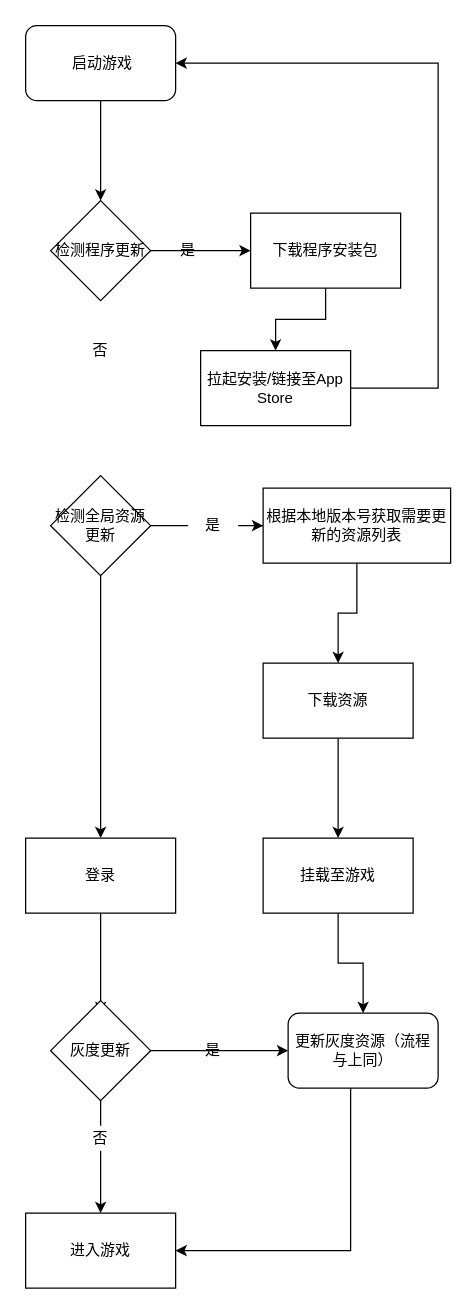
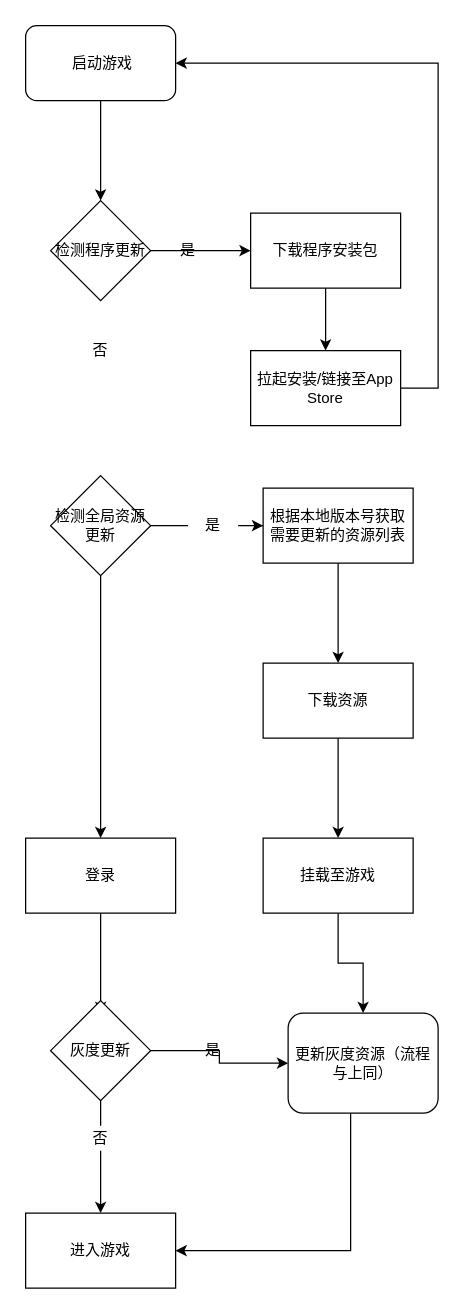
node "拉起安装/链接至App Store": moved (276, 388) -> (326, 388)
node "根据本地版本号获取需要更新的资源列表": size 188x75 -> 150x75
node "更新灰度资源（流程与上同）": size 150x75 -> 150x100
